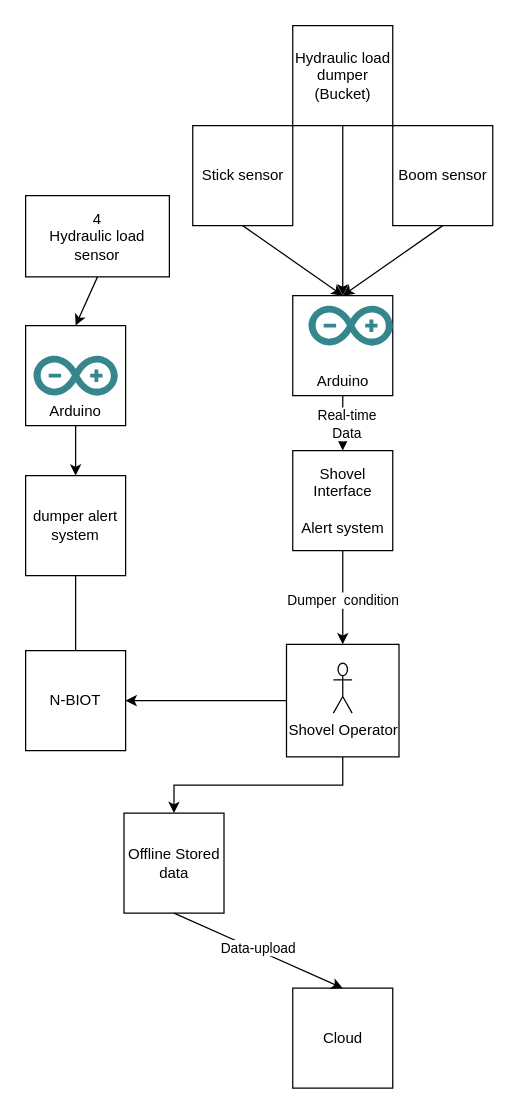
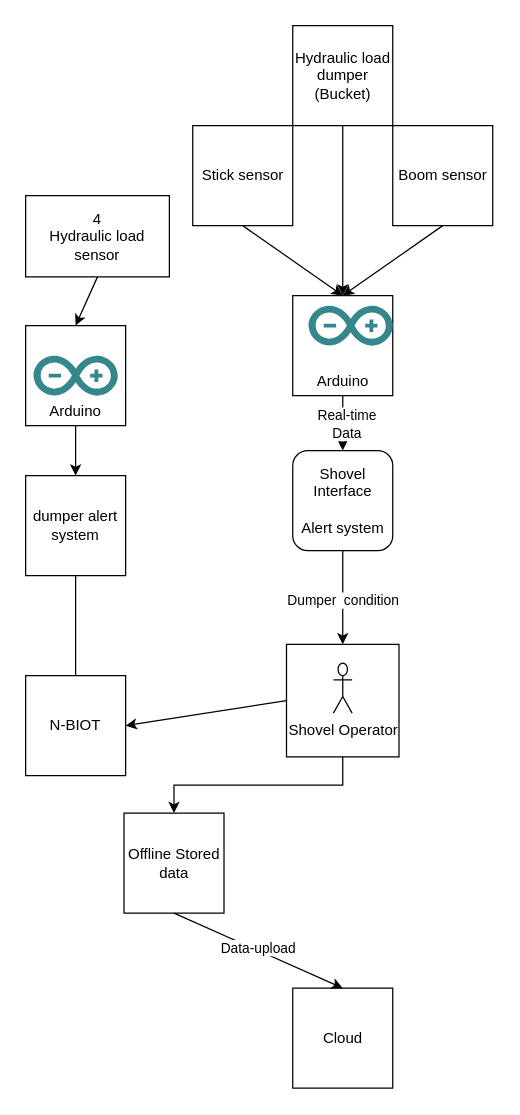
node "Shovel Interface Alert system": shape rectangle -> rounded rectangle
node "N-BIOT": moved (76, 701) -> (76, 726)
